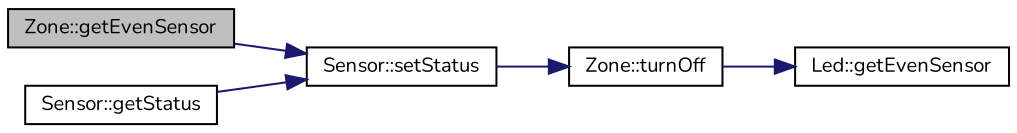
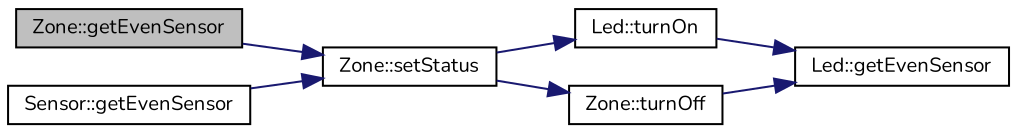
node "Led::turnOn": added
node "Sensor::setStatus": label "Sensor::setStatus" -> "Zone::setStatus"
node "Sensor::getStatus": label "Sensor::getStatus" -> "Sensor::getEvenSensor"
